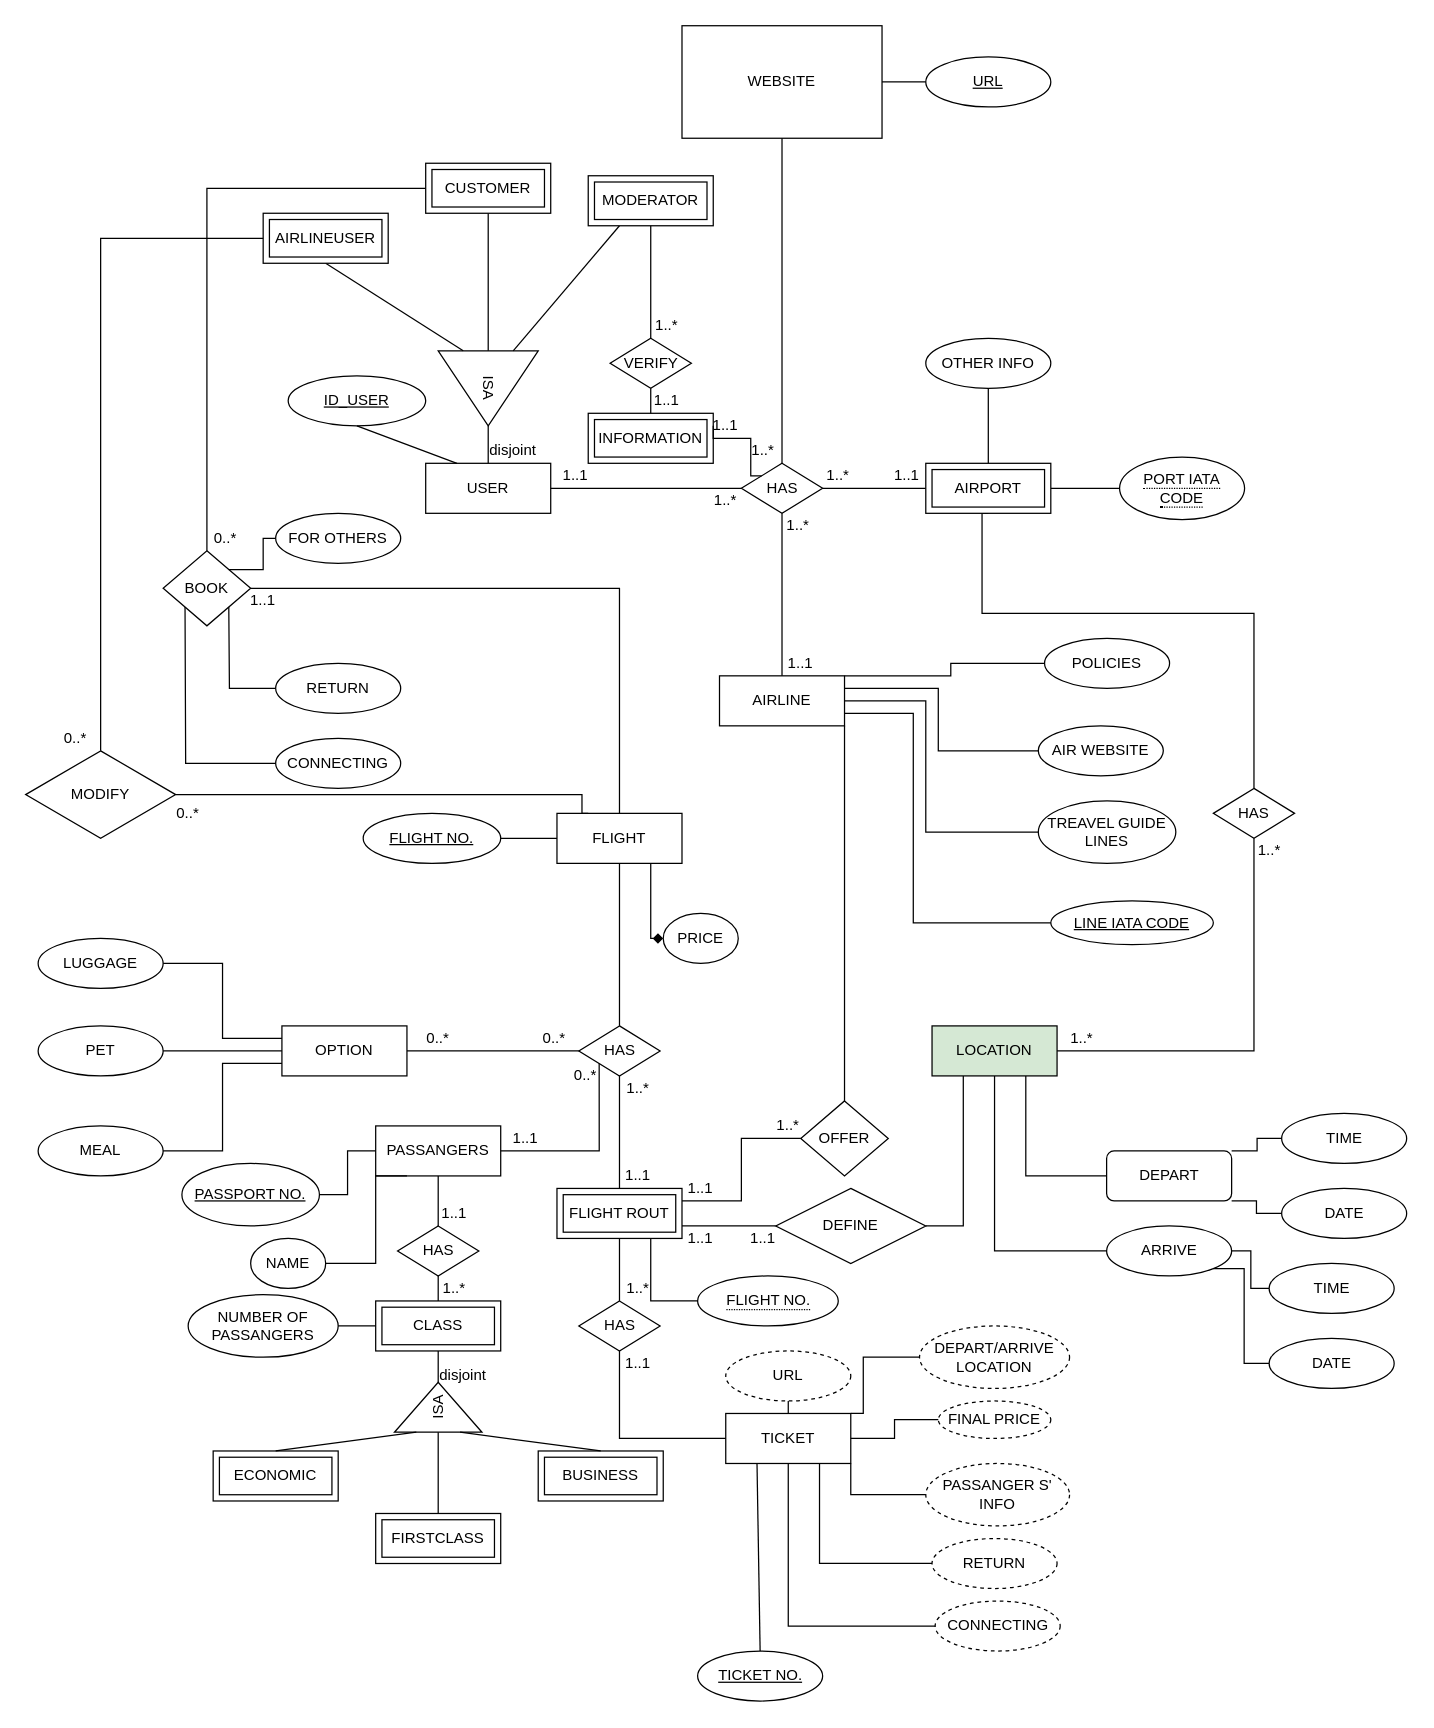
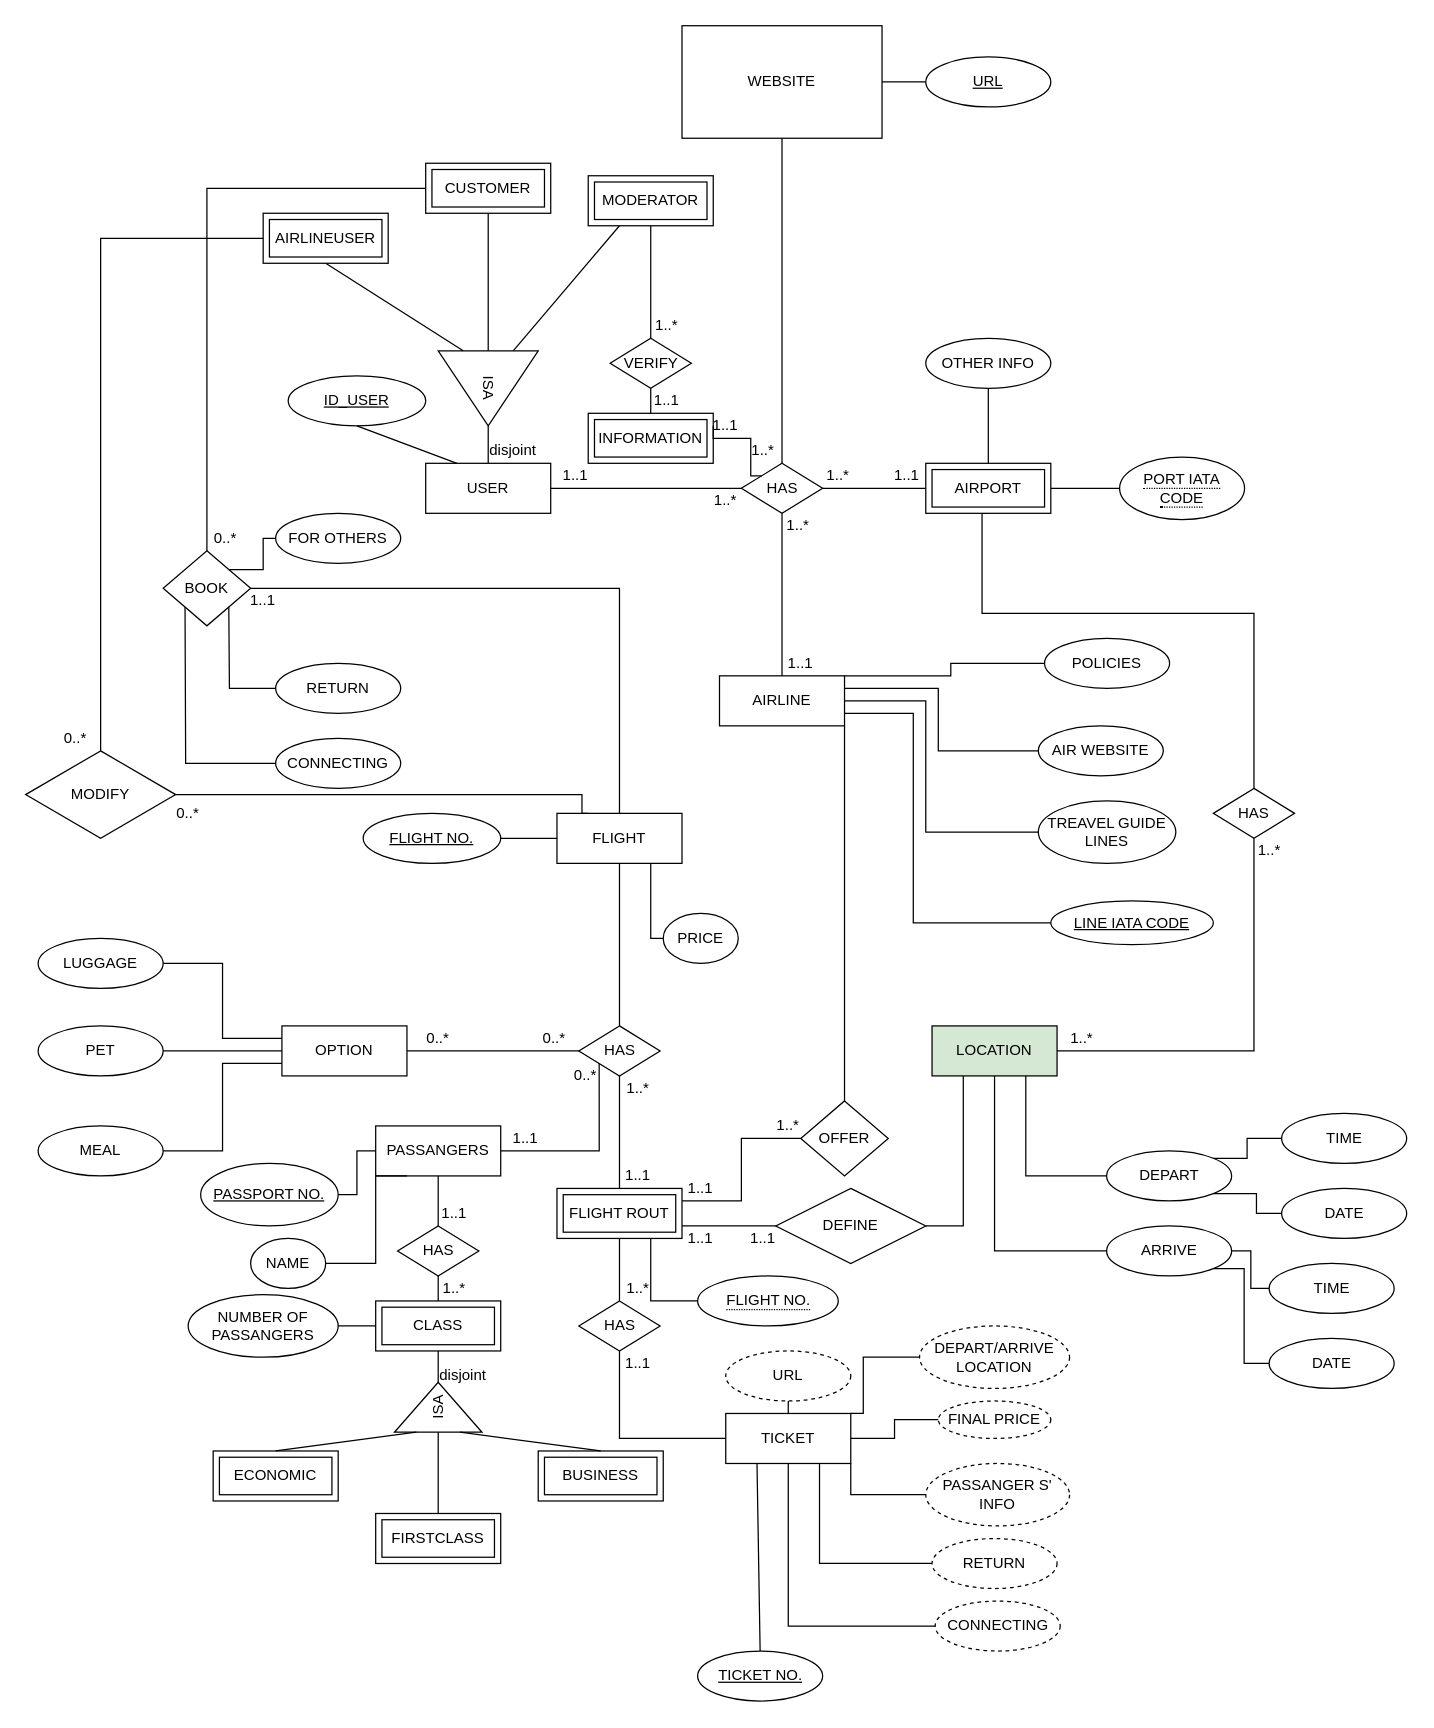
edge "FLIGHT" -> "PRICE": arrowhead diamond -> none
node "DEPART": shape rounded rectangle -> ellipse
node "PASSPORT NO.": moved (251, 1194) -> (269, 1194)
